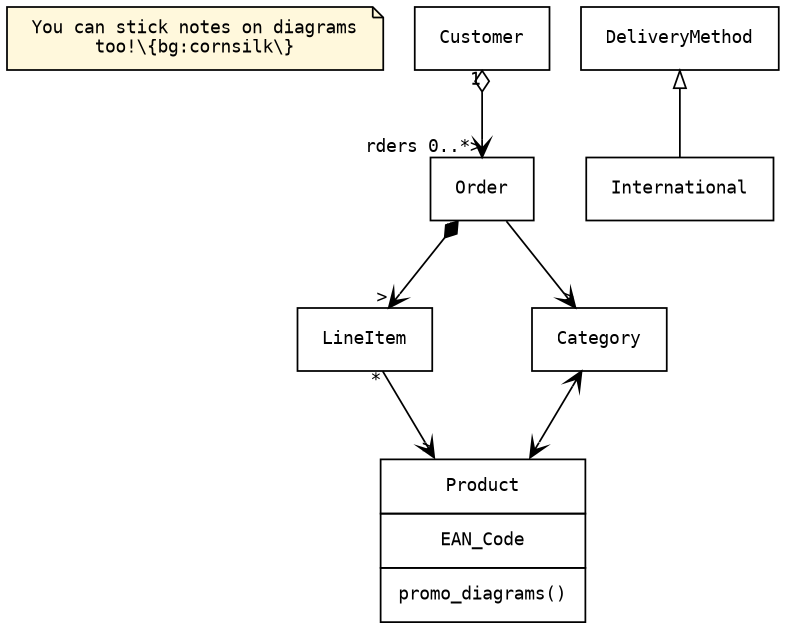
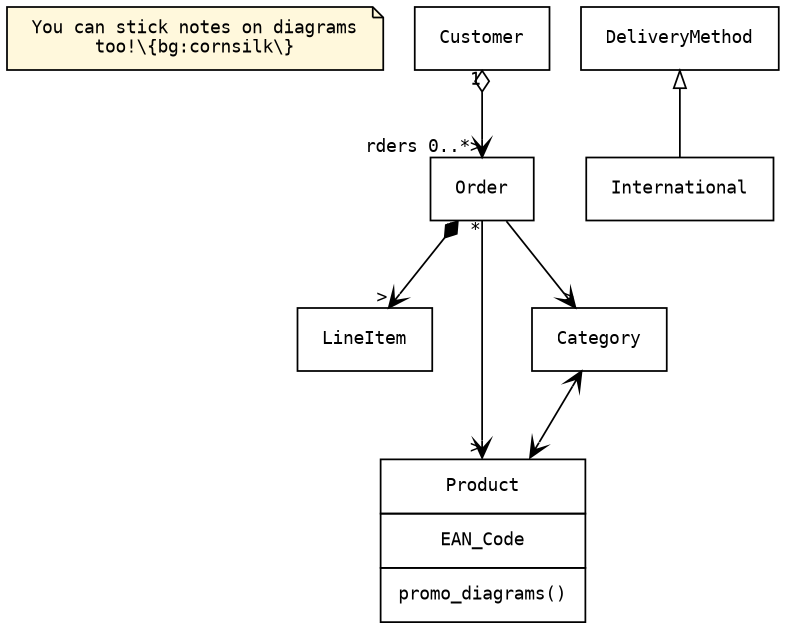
edge "LineItem" -- "Product": now "Order" -- "Product"
